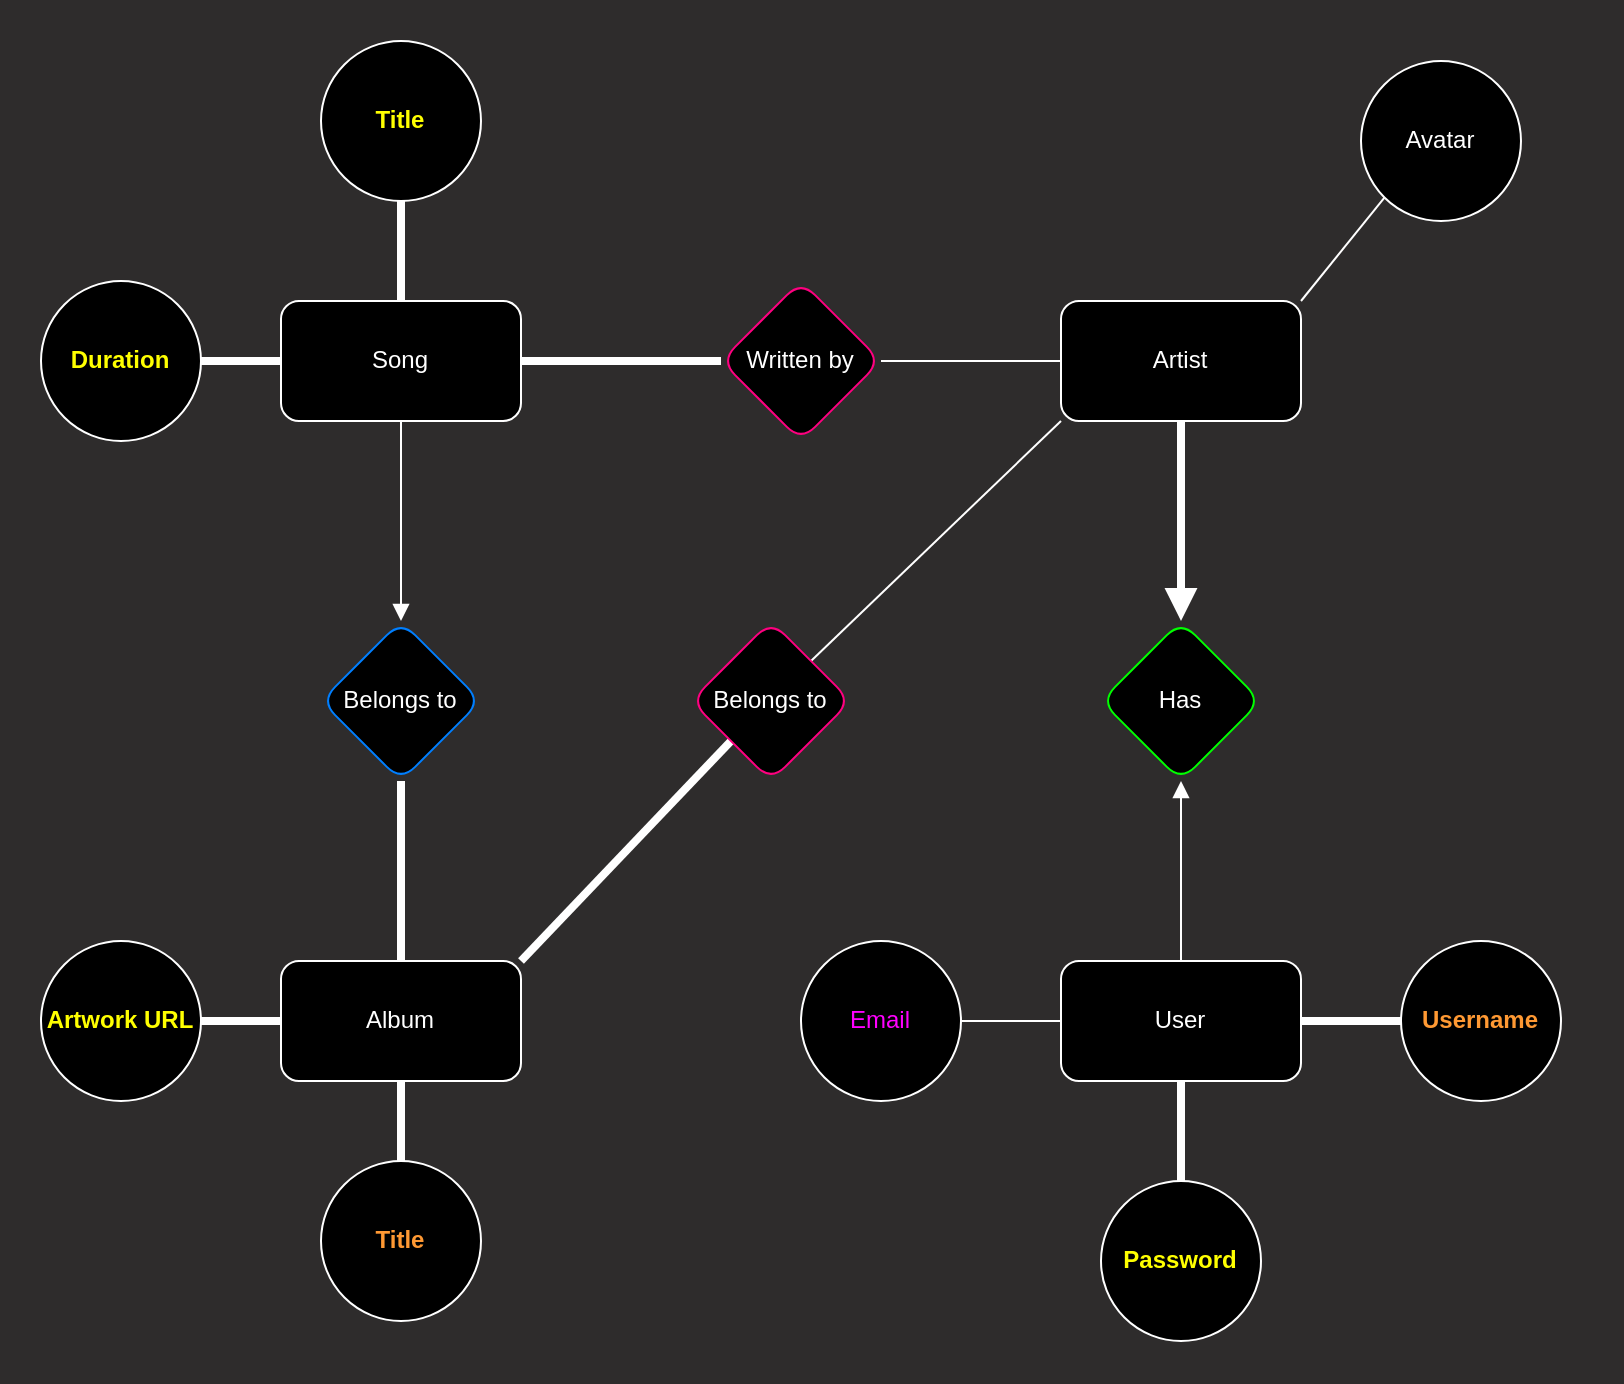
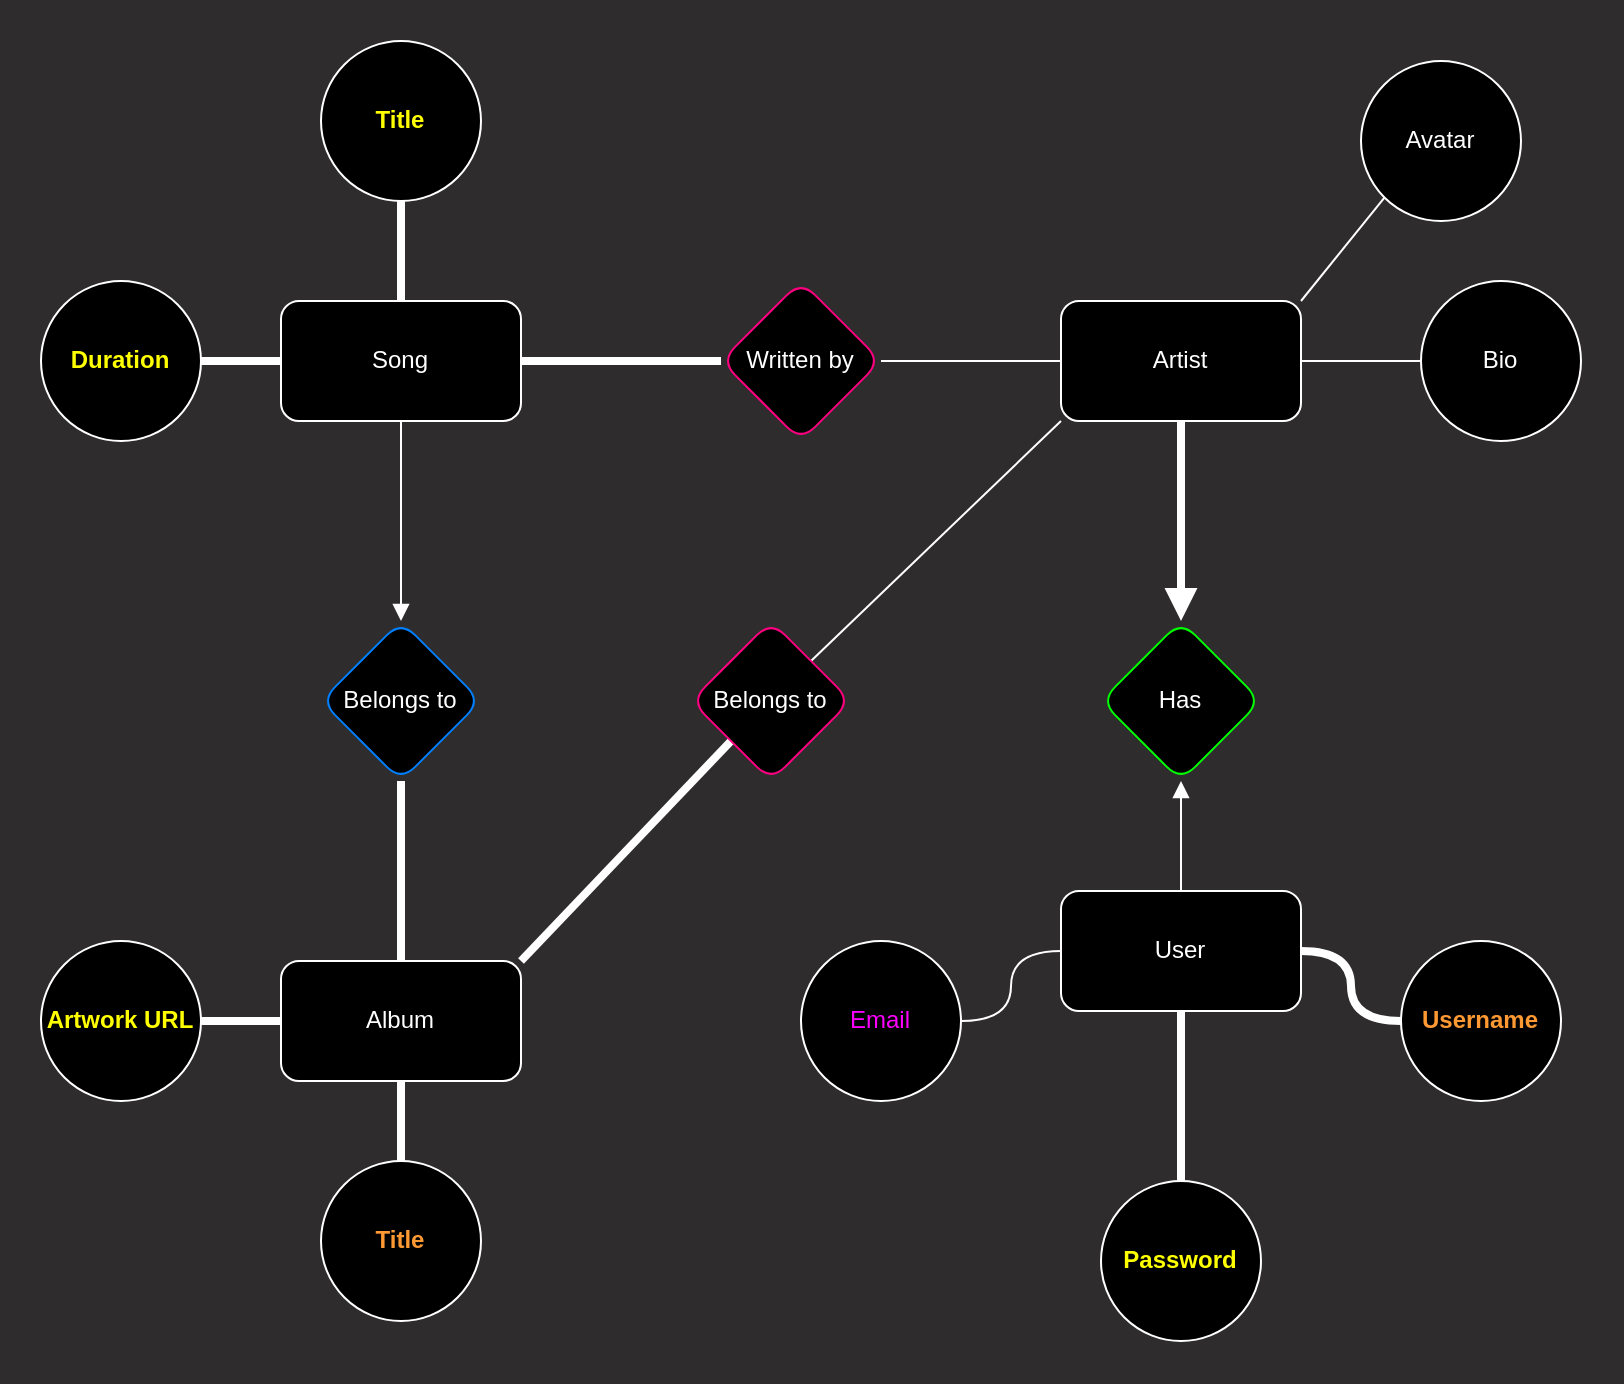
edge "Artist" -- "Bio": added
node "Bio": added
node "User": moved (1181, 1021) -> (1181, 951)
